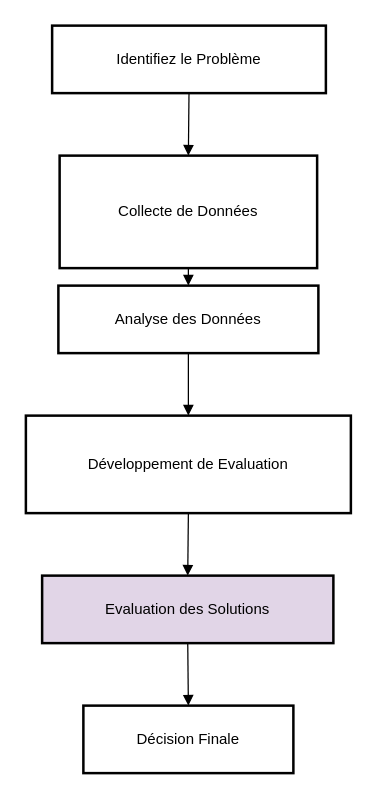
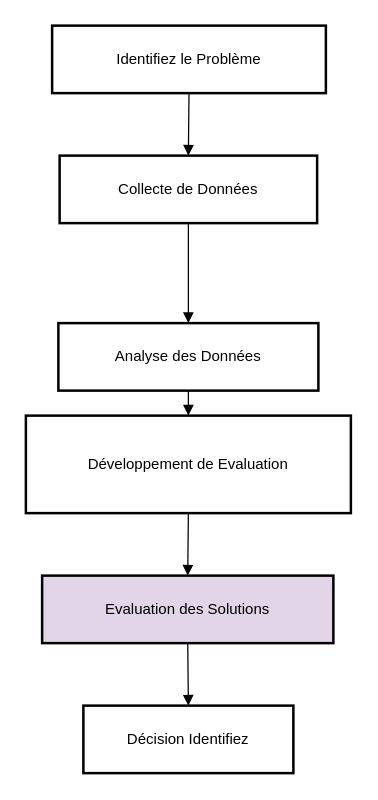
node "Collecte de Données": size 258x113 -> 258x68
node "Analyse des Données": moved (188, 319) -> (188, 357)
node "Décision Finale": label "Décision Finale" -> "Décision Identifiez"
